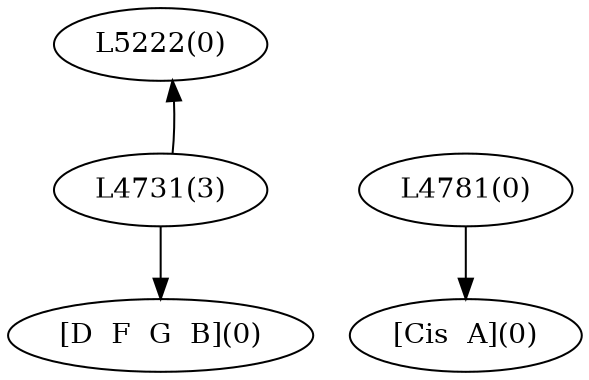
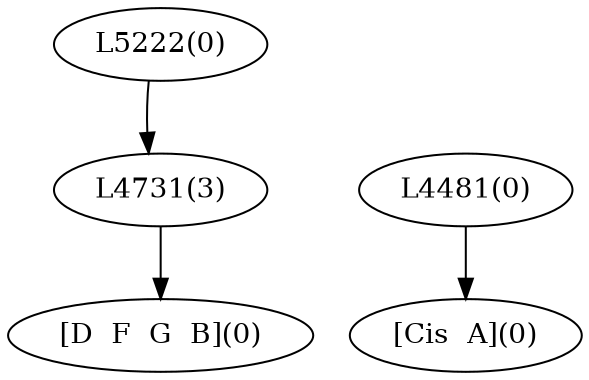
edge "L4731(3)" -> "L5222(0)": reversed
node "L4781(0)": label "L4781(0)" -> "L4481(0)"
